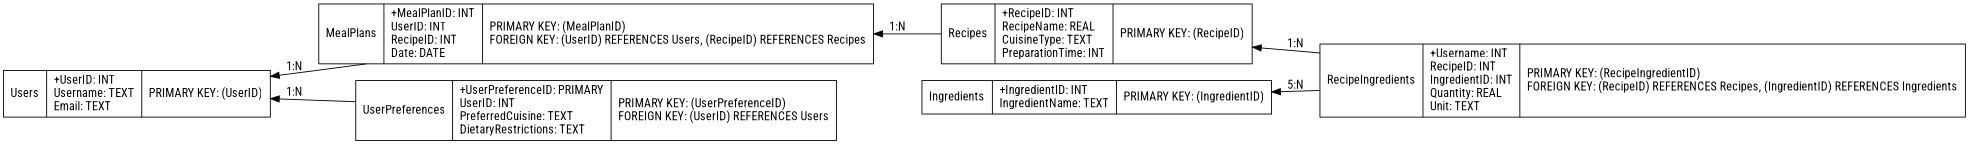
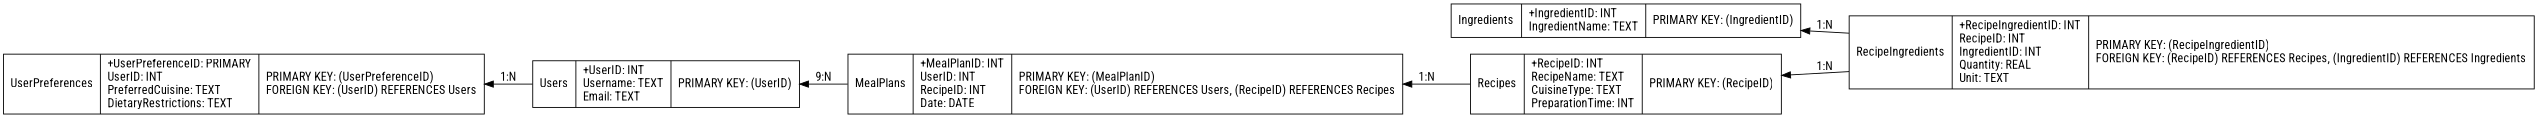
node "Recipes": text "RecipeName: REAL" -> "RecipeName: TEXT"
node "RecipeIngredients": text "+Username: INT" -> "+RecipeIngredientID: INT"
edge "MealPlans" -> "Users": label "1:N" -> "9:N"
edge "RecipeIngredients" -> "Ingredients": label "5:N" -> "1:N"
edge "UserPreferences" -> "Users": reversed
